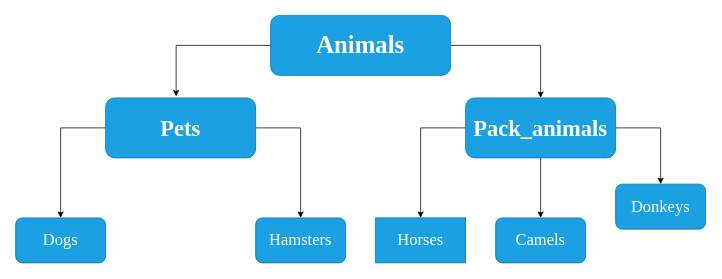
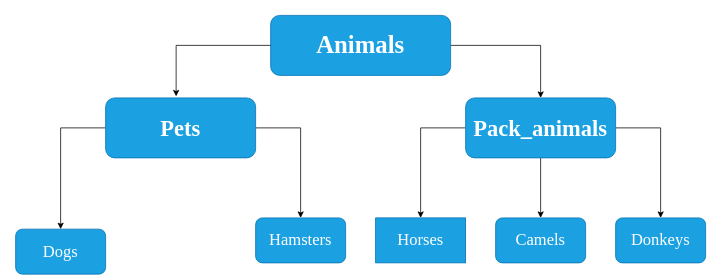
node "Donkeys": moved (660, 207) -> (660, 240)
node "Dogs": moved (60, 240) -> (60, 252)
